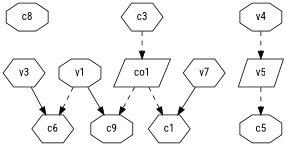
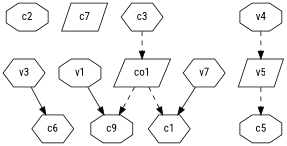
node "c8": label "c8" -> "c2"
node "c7": added
edge "v1" -> "c6": removed
